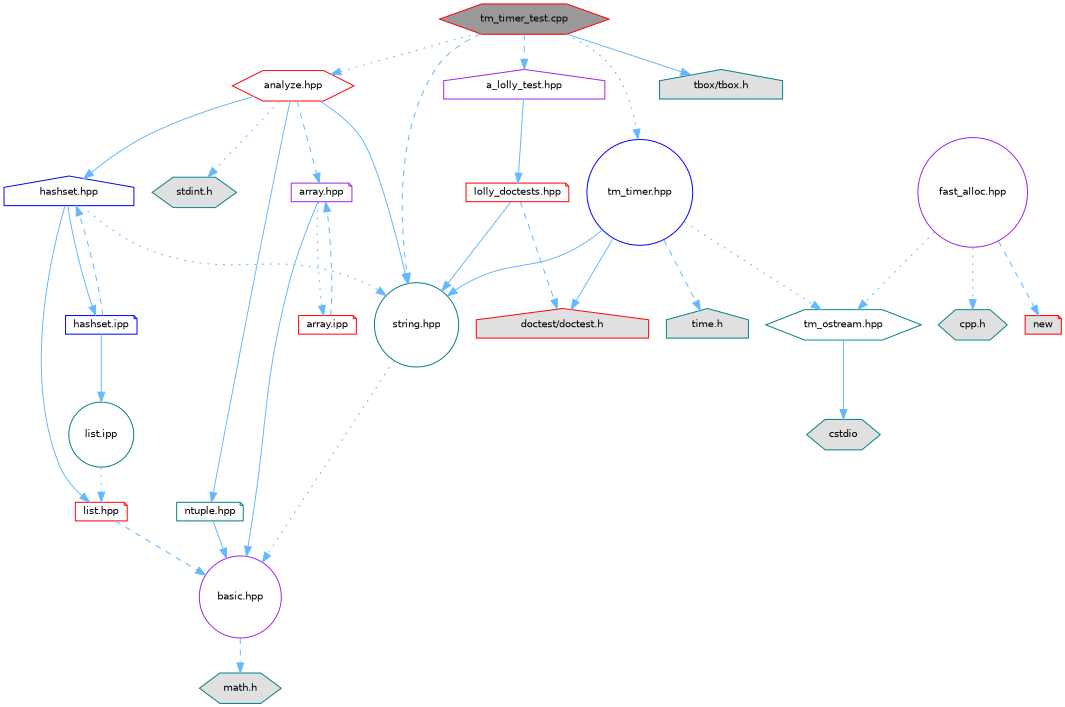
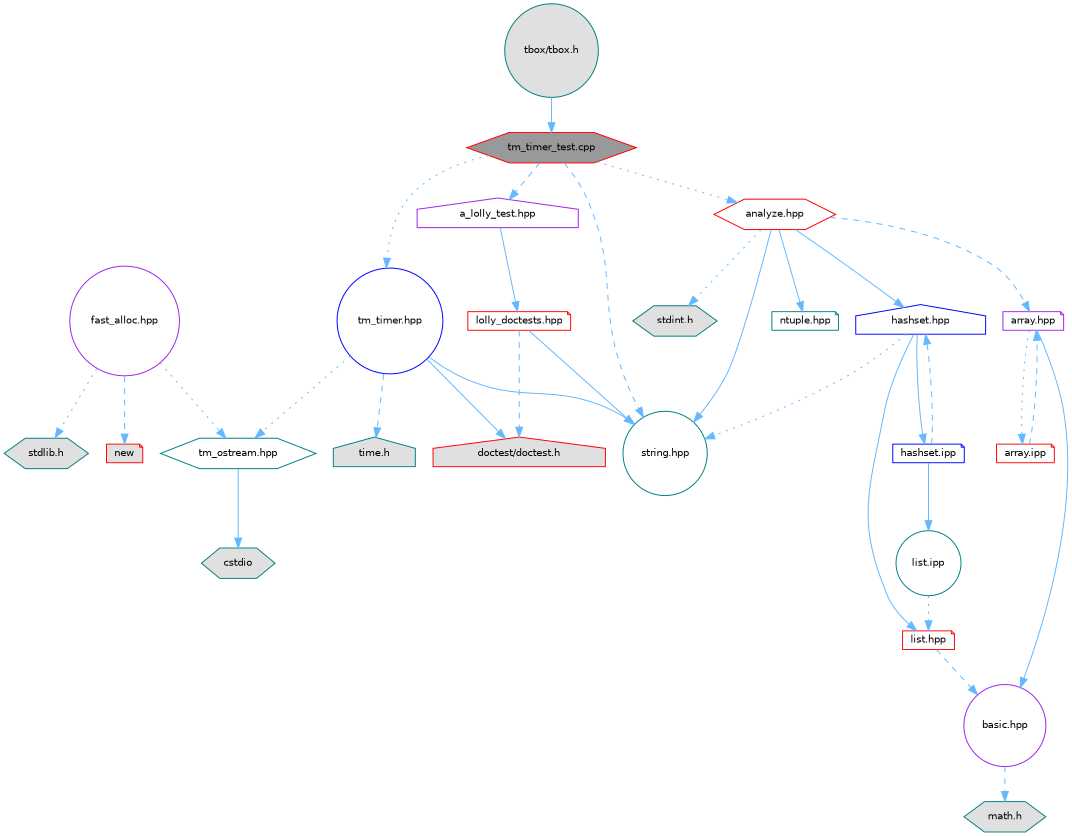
edge "tm_timer_test.cpp" -> "tbox/tbox.h": reversed
node "tbox/tbox.h": shape house -> circle
node "cpp.h": label "cpp.h" -> "stdlib.h"
edge "string.hpp" -> "basic.hpp": removed
edge "ntuple.hpp" -> "basic.hpp": removed
